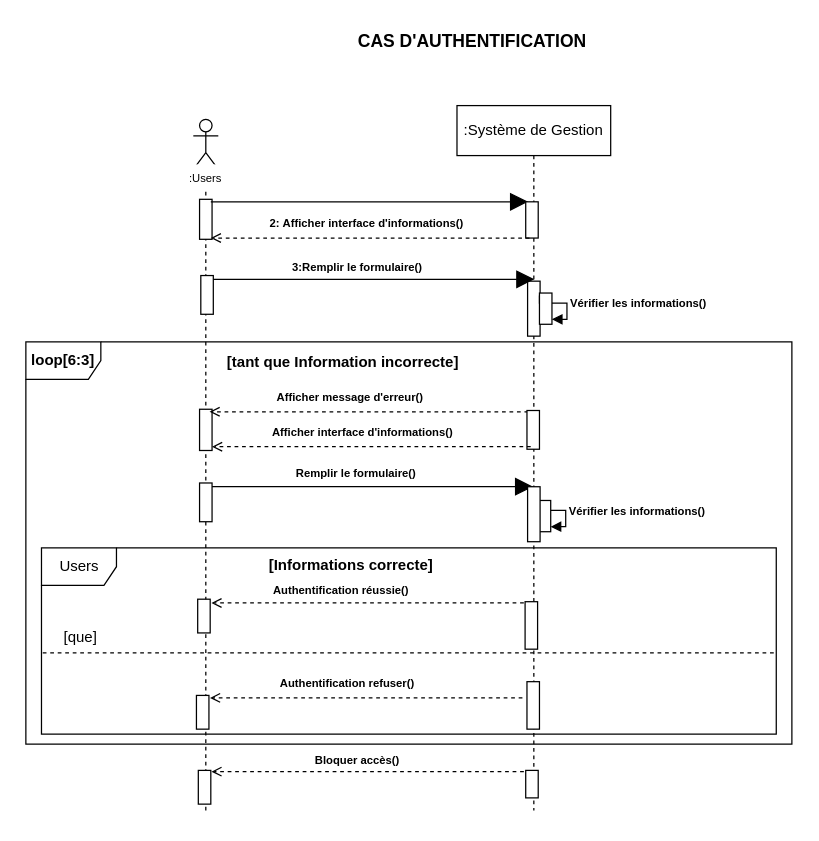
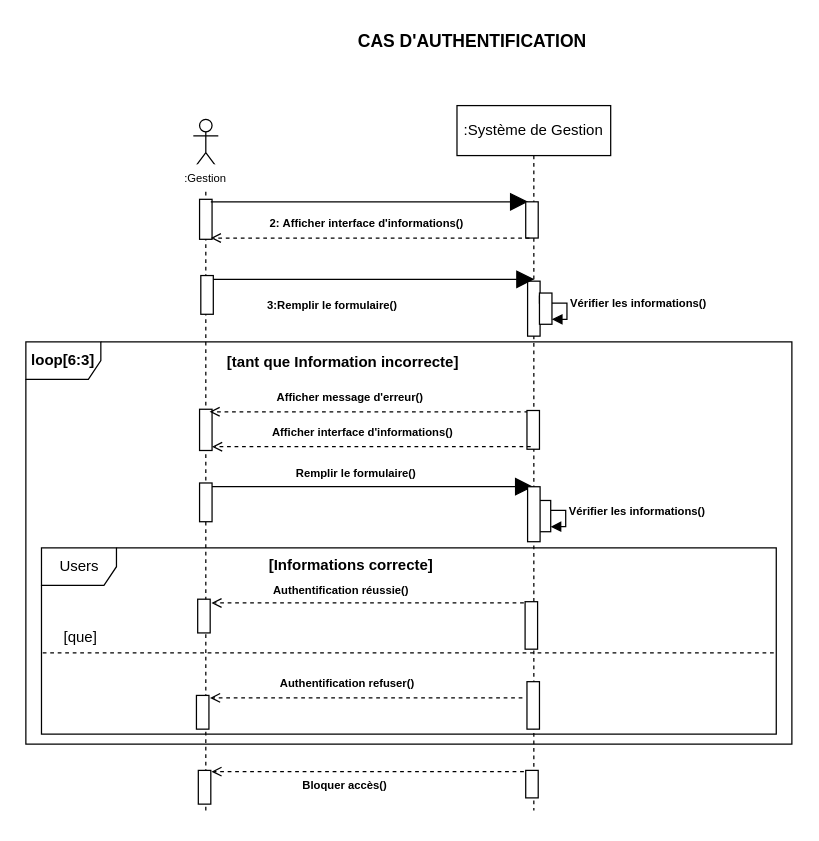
node ":Users": label ":Users" -> ":Gestion"
node "3:Remplir le formulaire()": moved (358, 266) -> (333, 304)
node "Bloquer accès()": moved (358, 759) -> (345, 784)
